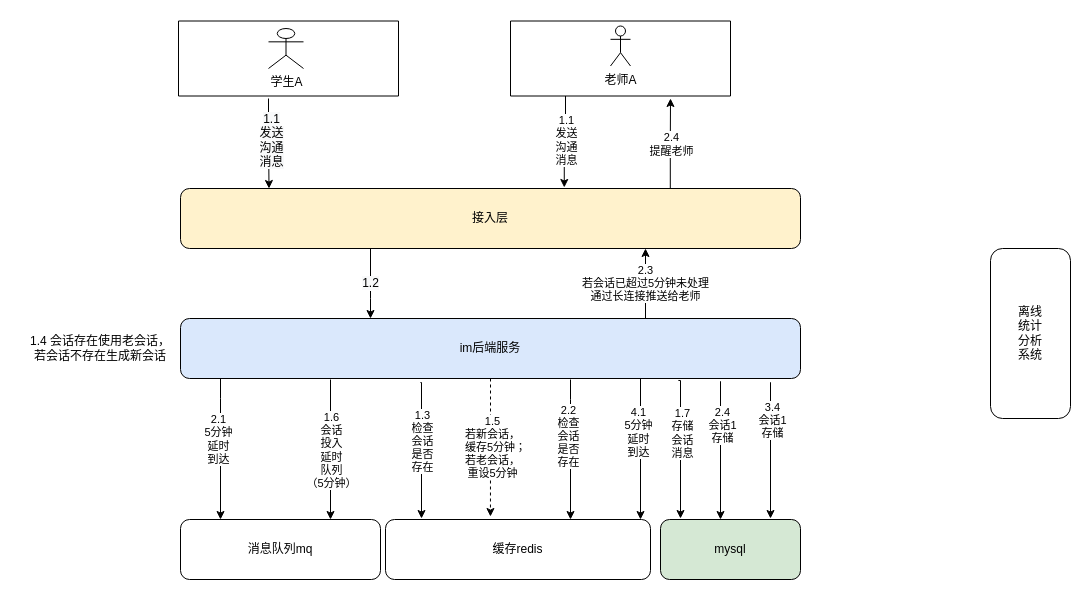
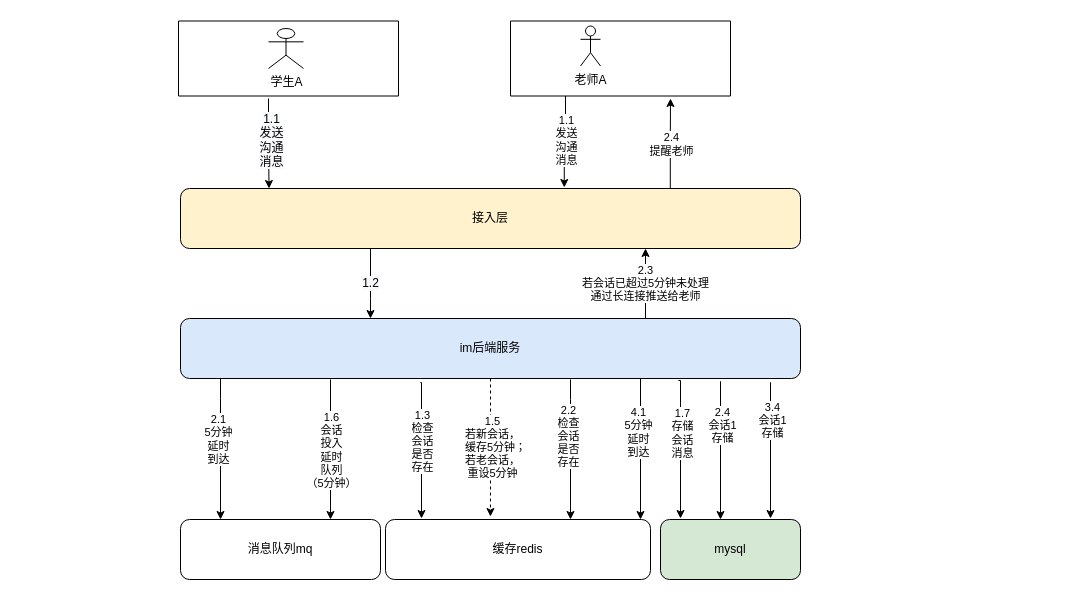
node "老师A": moved (621, 46) -> (591, 46)
node "离线 统计 分析 系统": removed
node "1.4 会话存在使用老会话， 若会话不存在生成新会话": removed
